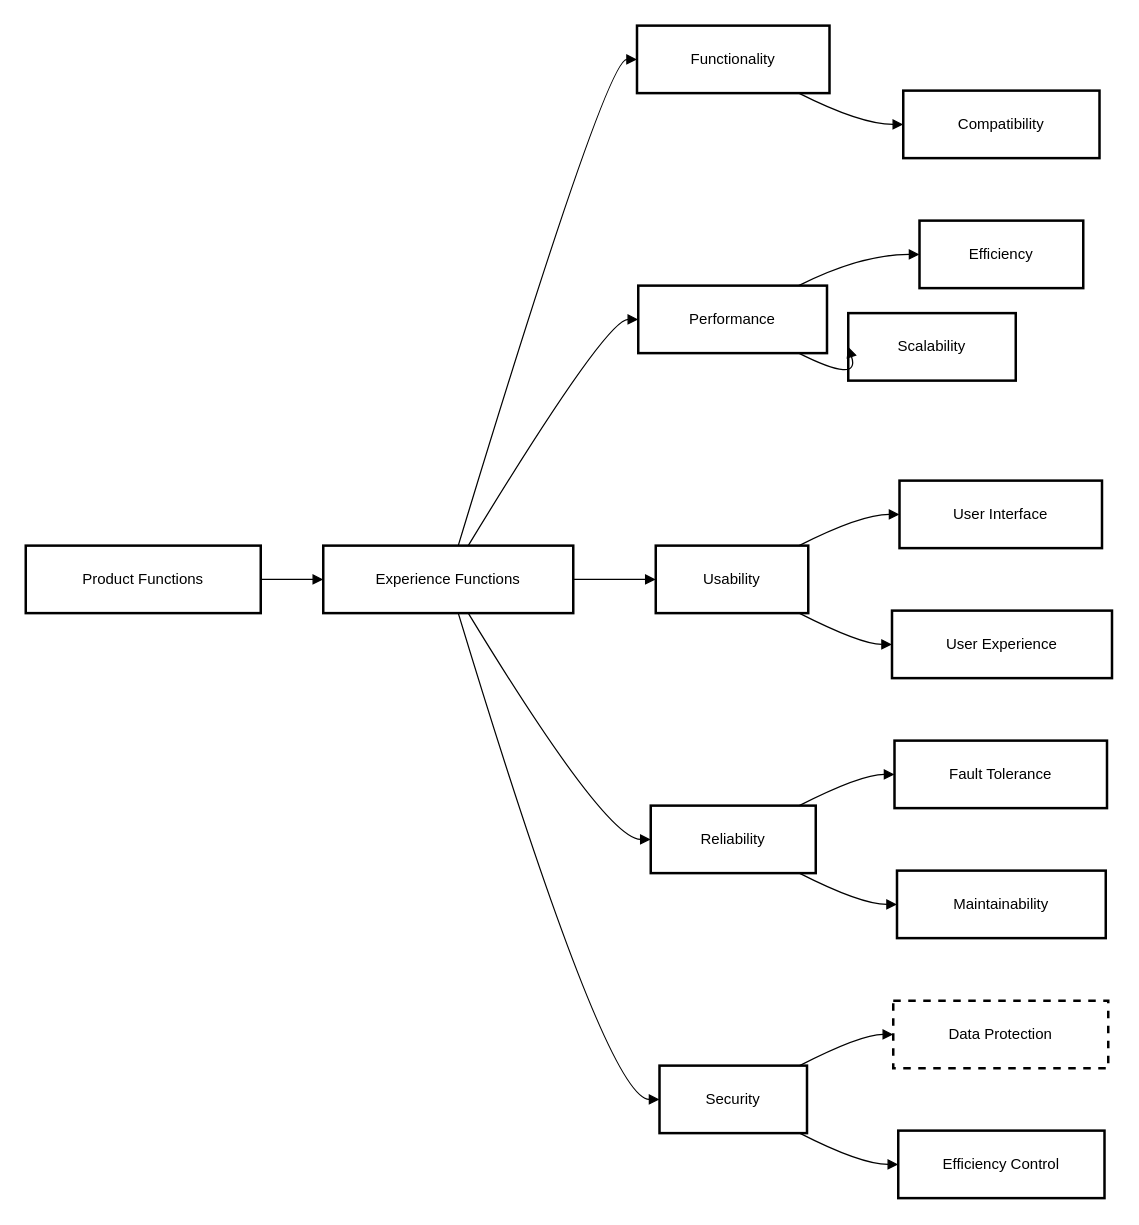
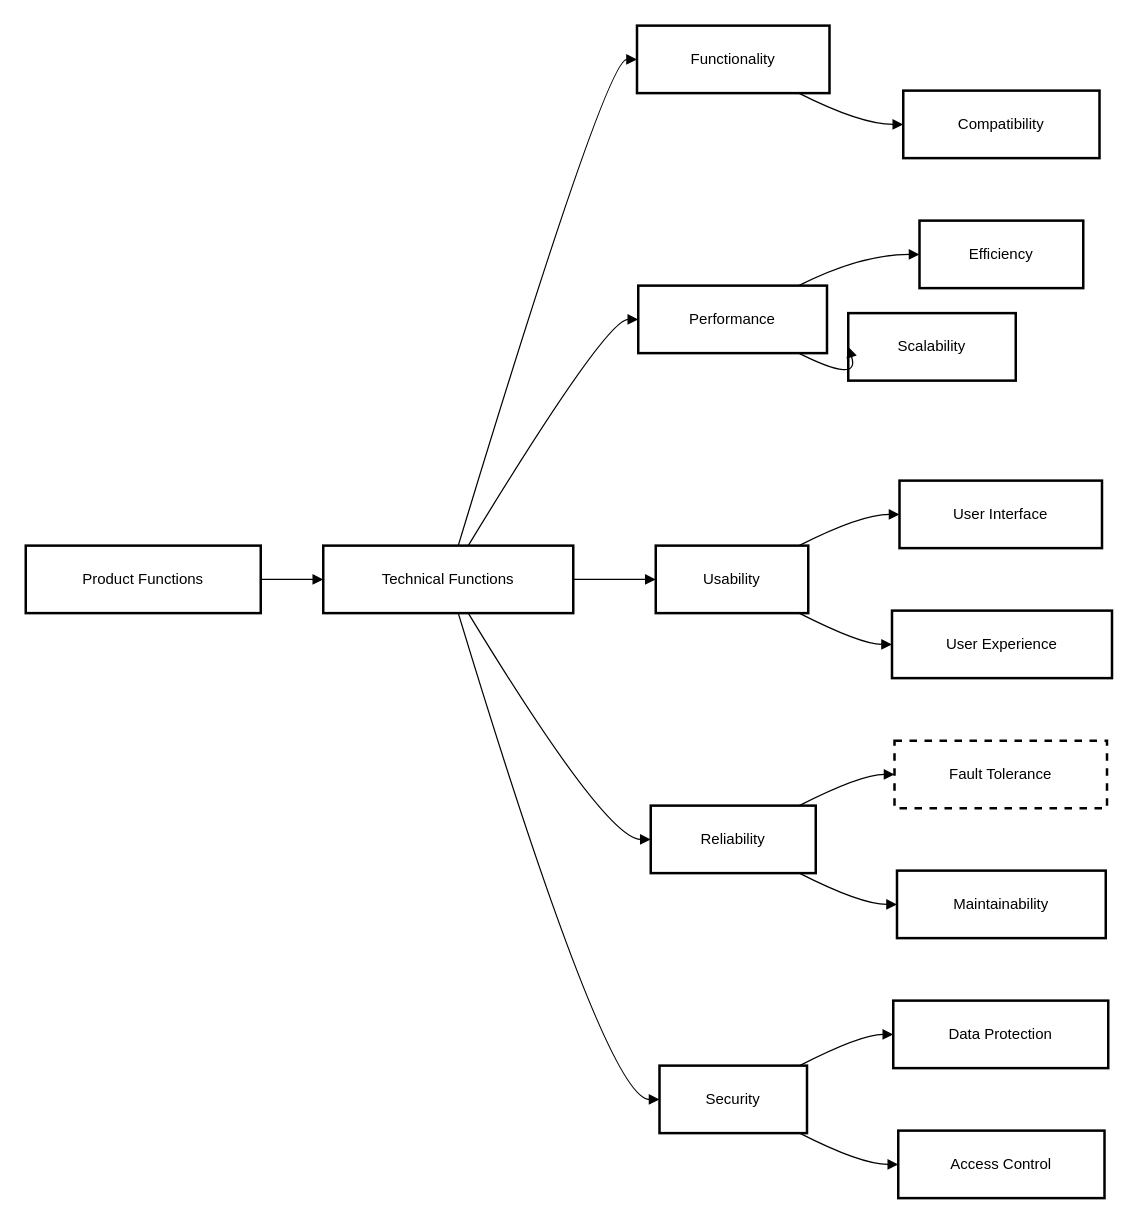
node "Experience Functions": label "Experience Functions" -> "Technical Functions"
node "Fault Tolerance": style solid -> dashed
node "Data Protection": style dashed -> solid
node "Efficiency Control": label "Efficiency Control" -> "Access Control"
